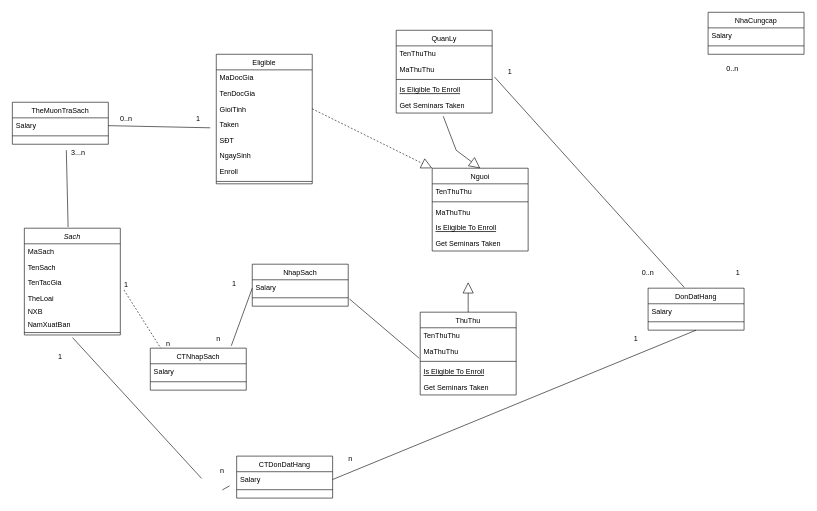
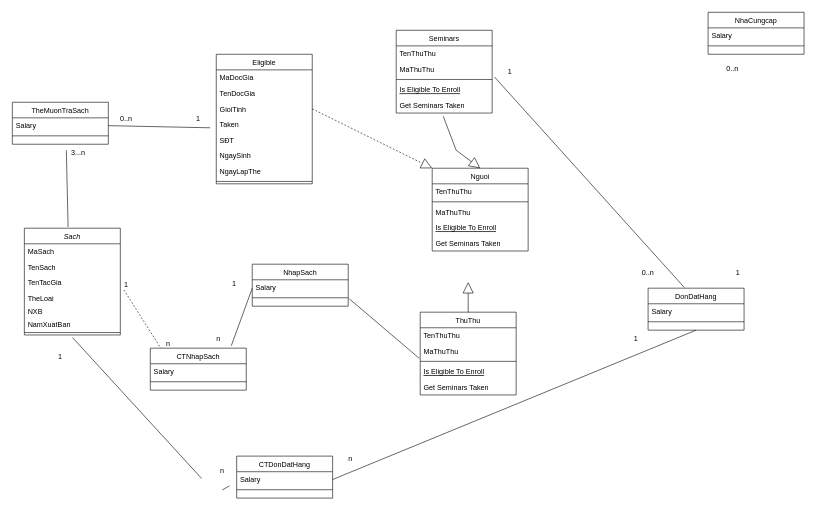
node "QuanLy": label "QuanLy" -> "Seminars"
node "Enroll": label "Enroll" -> "NgayLapThe"
